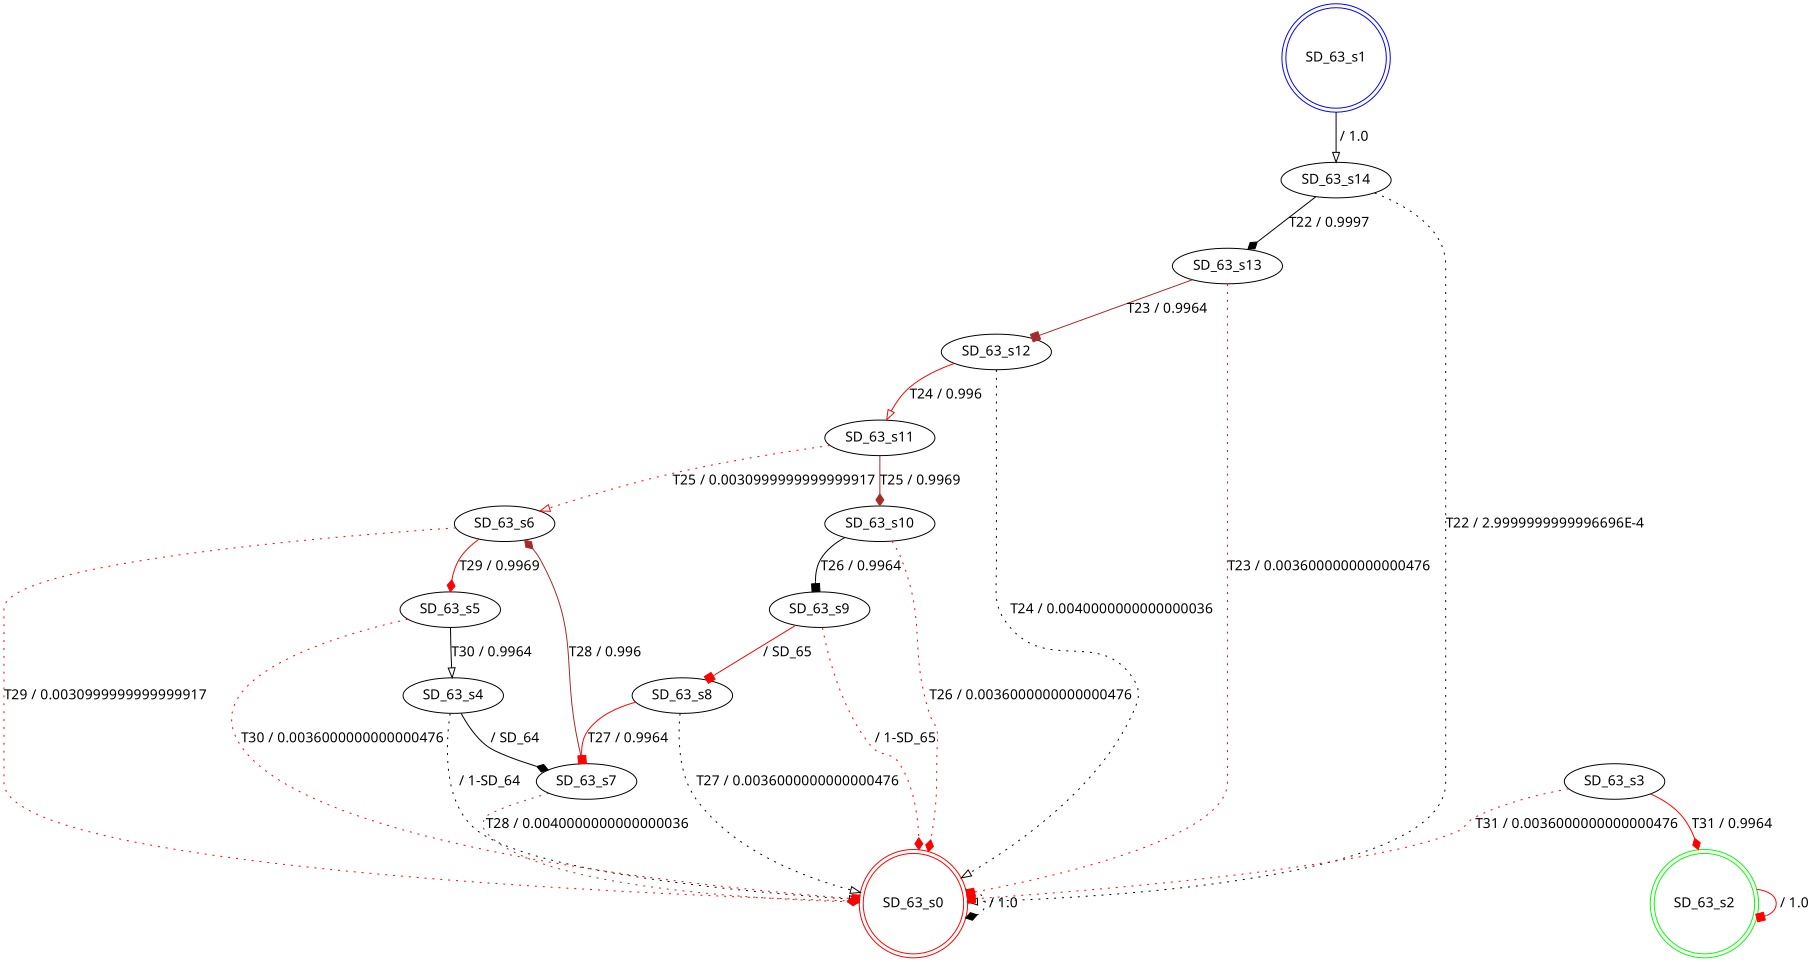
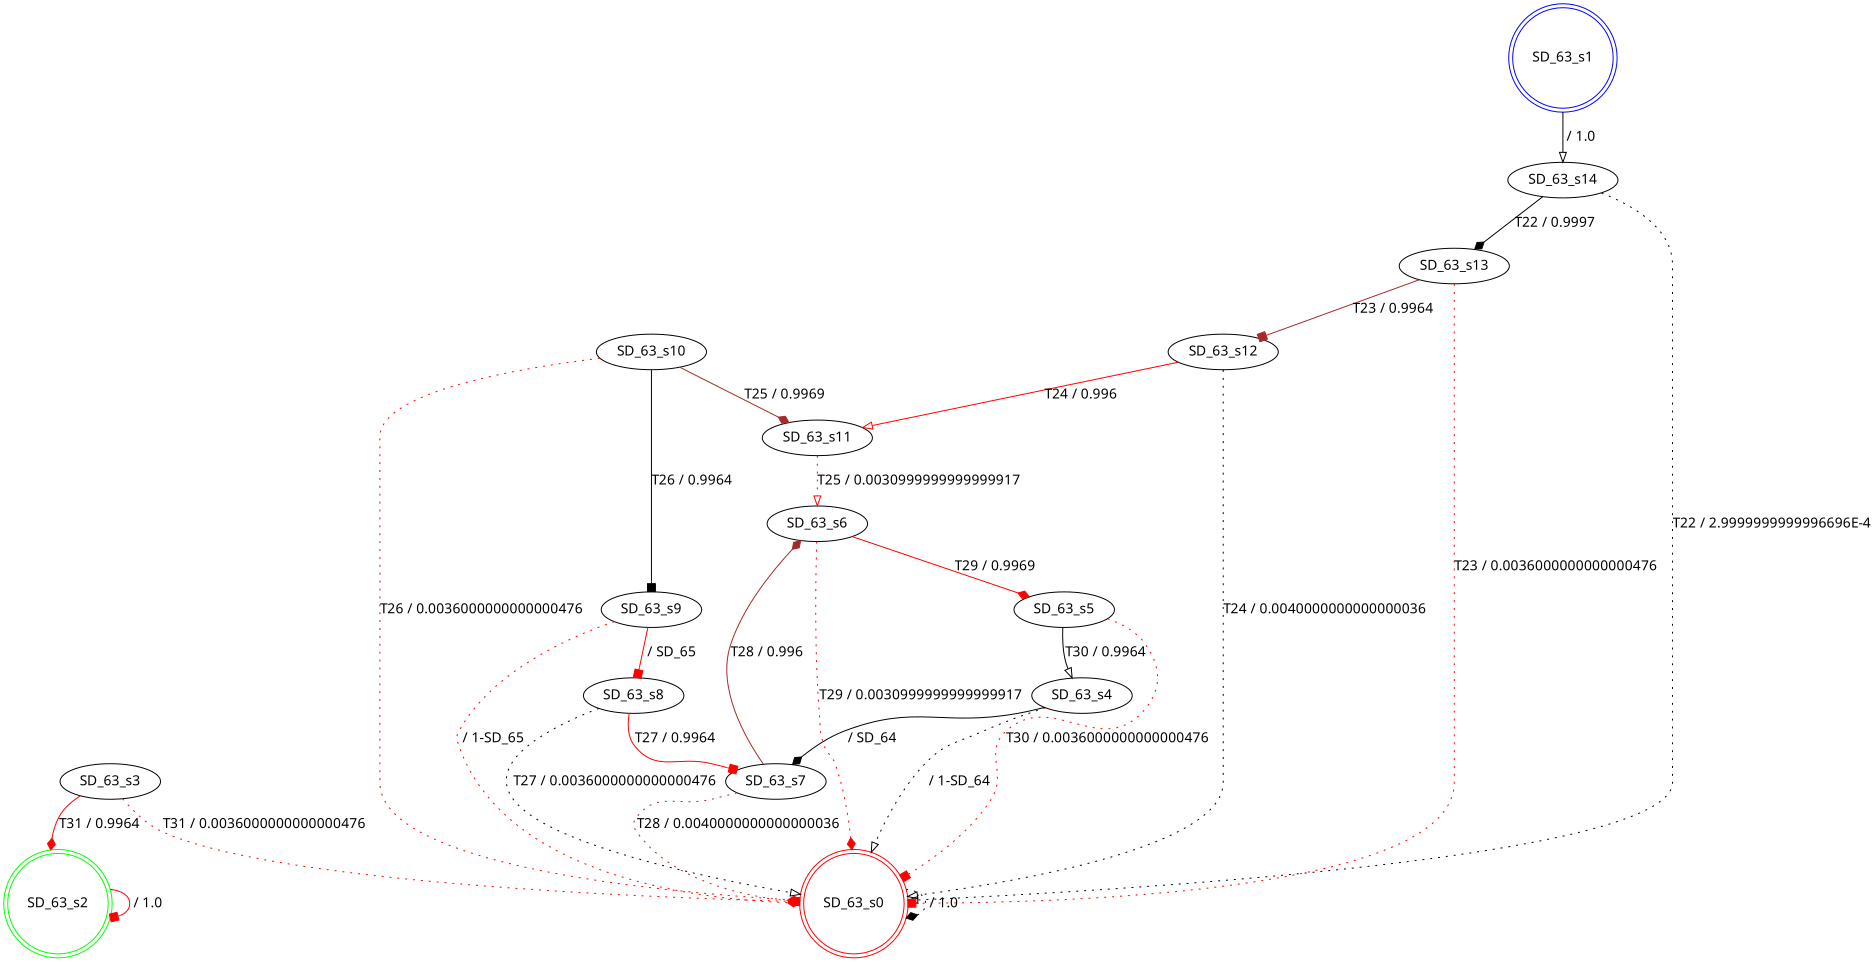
edge "SD_63_s11" -> "SD_63_s10": reversed
